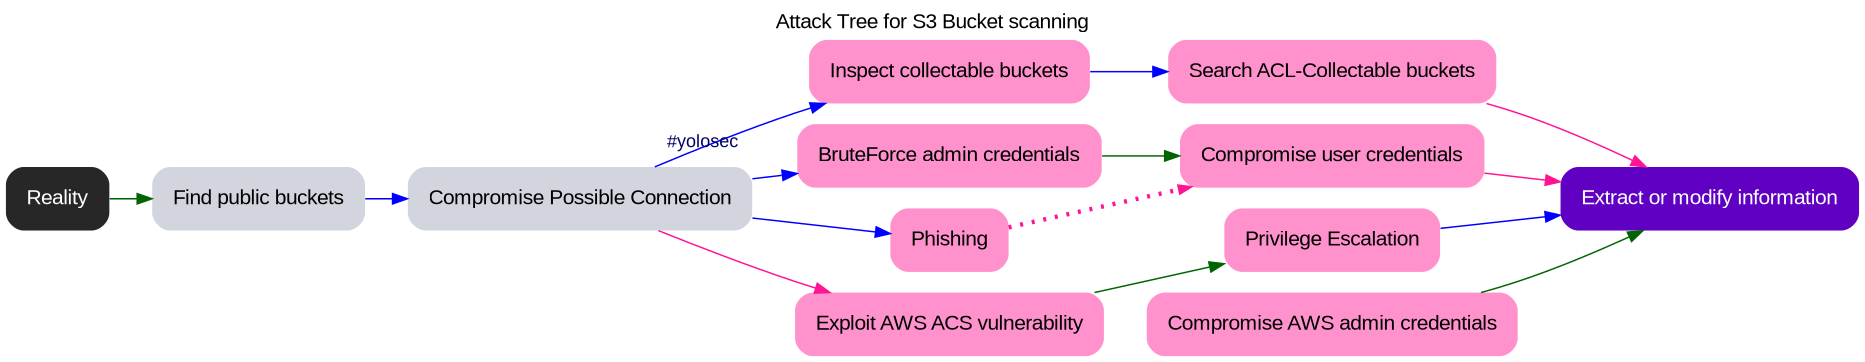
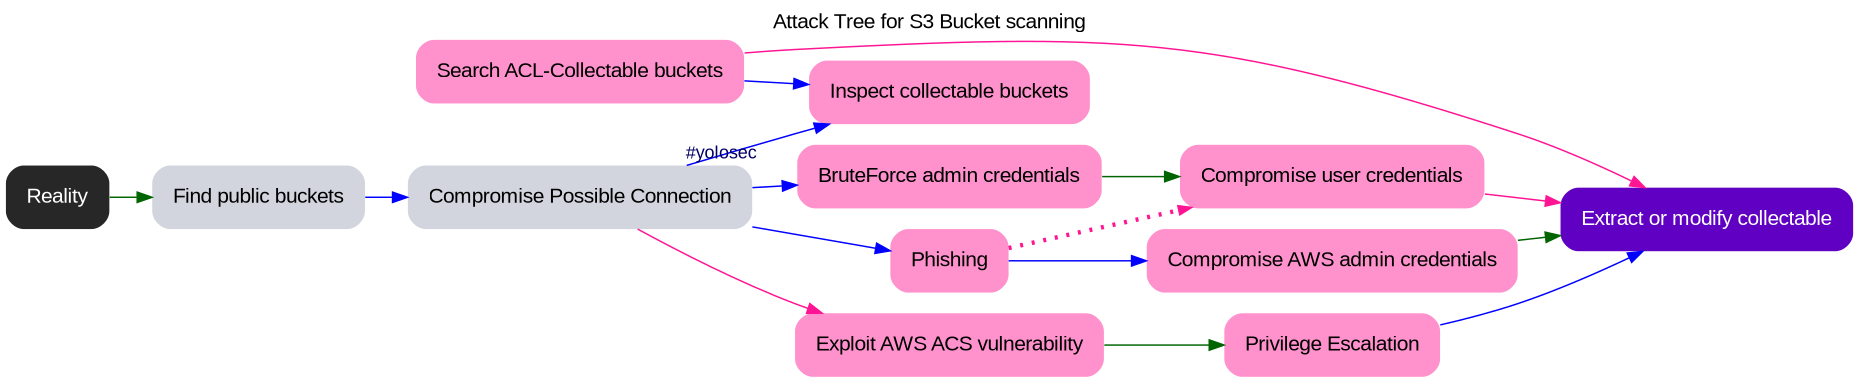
edge "Inspect collectable buckets" -> "Search ACL-Collectable buckets": reversed
node "Extract or modify information": label "Extract or modify information" -> "Extract or modify collectable"
edge "Phishing" -> "Compromise AWS admin credentials": added
